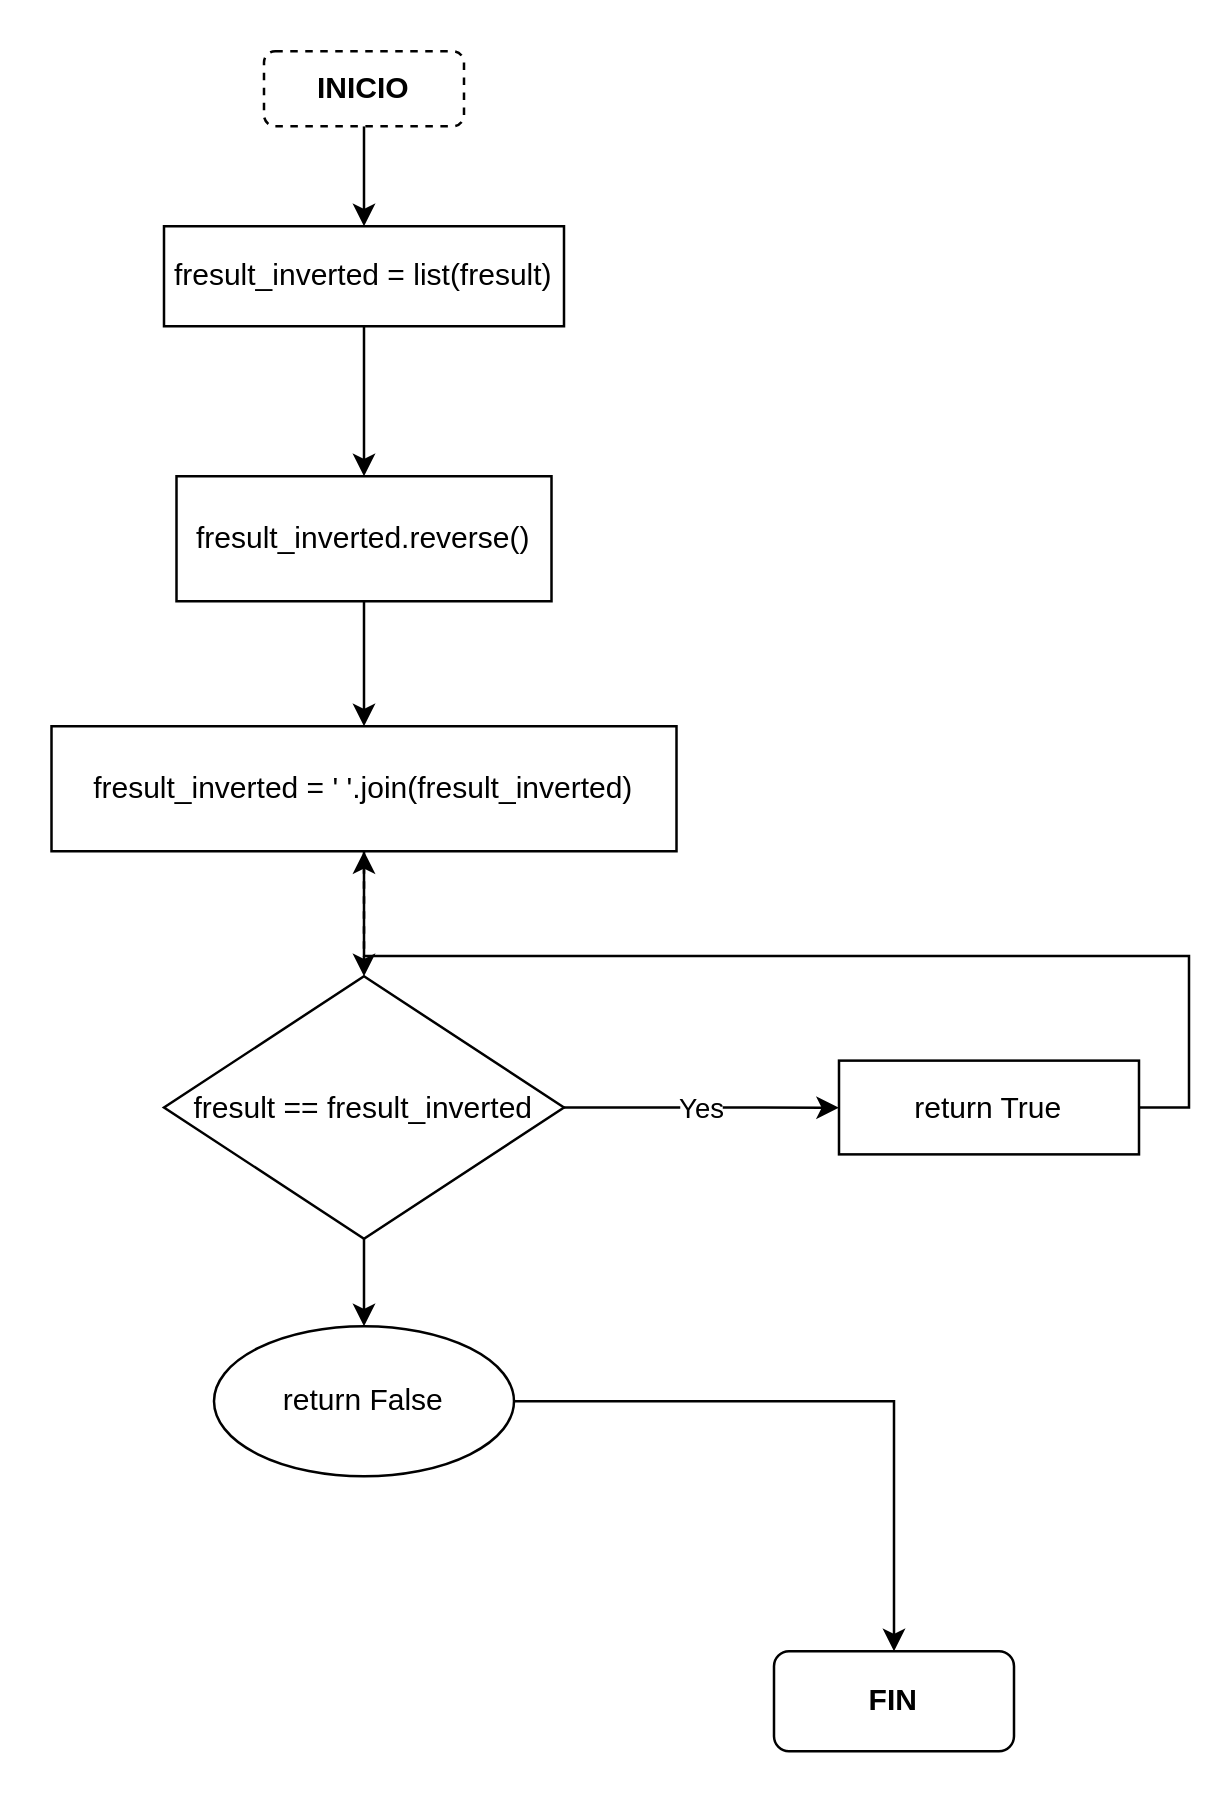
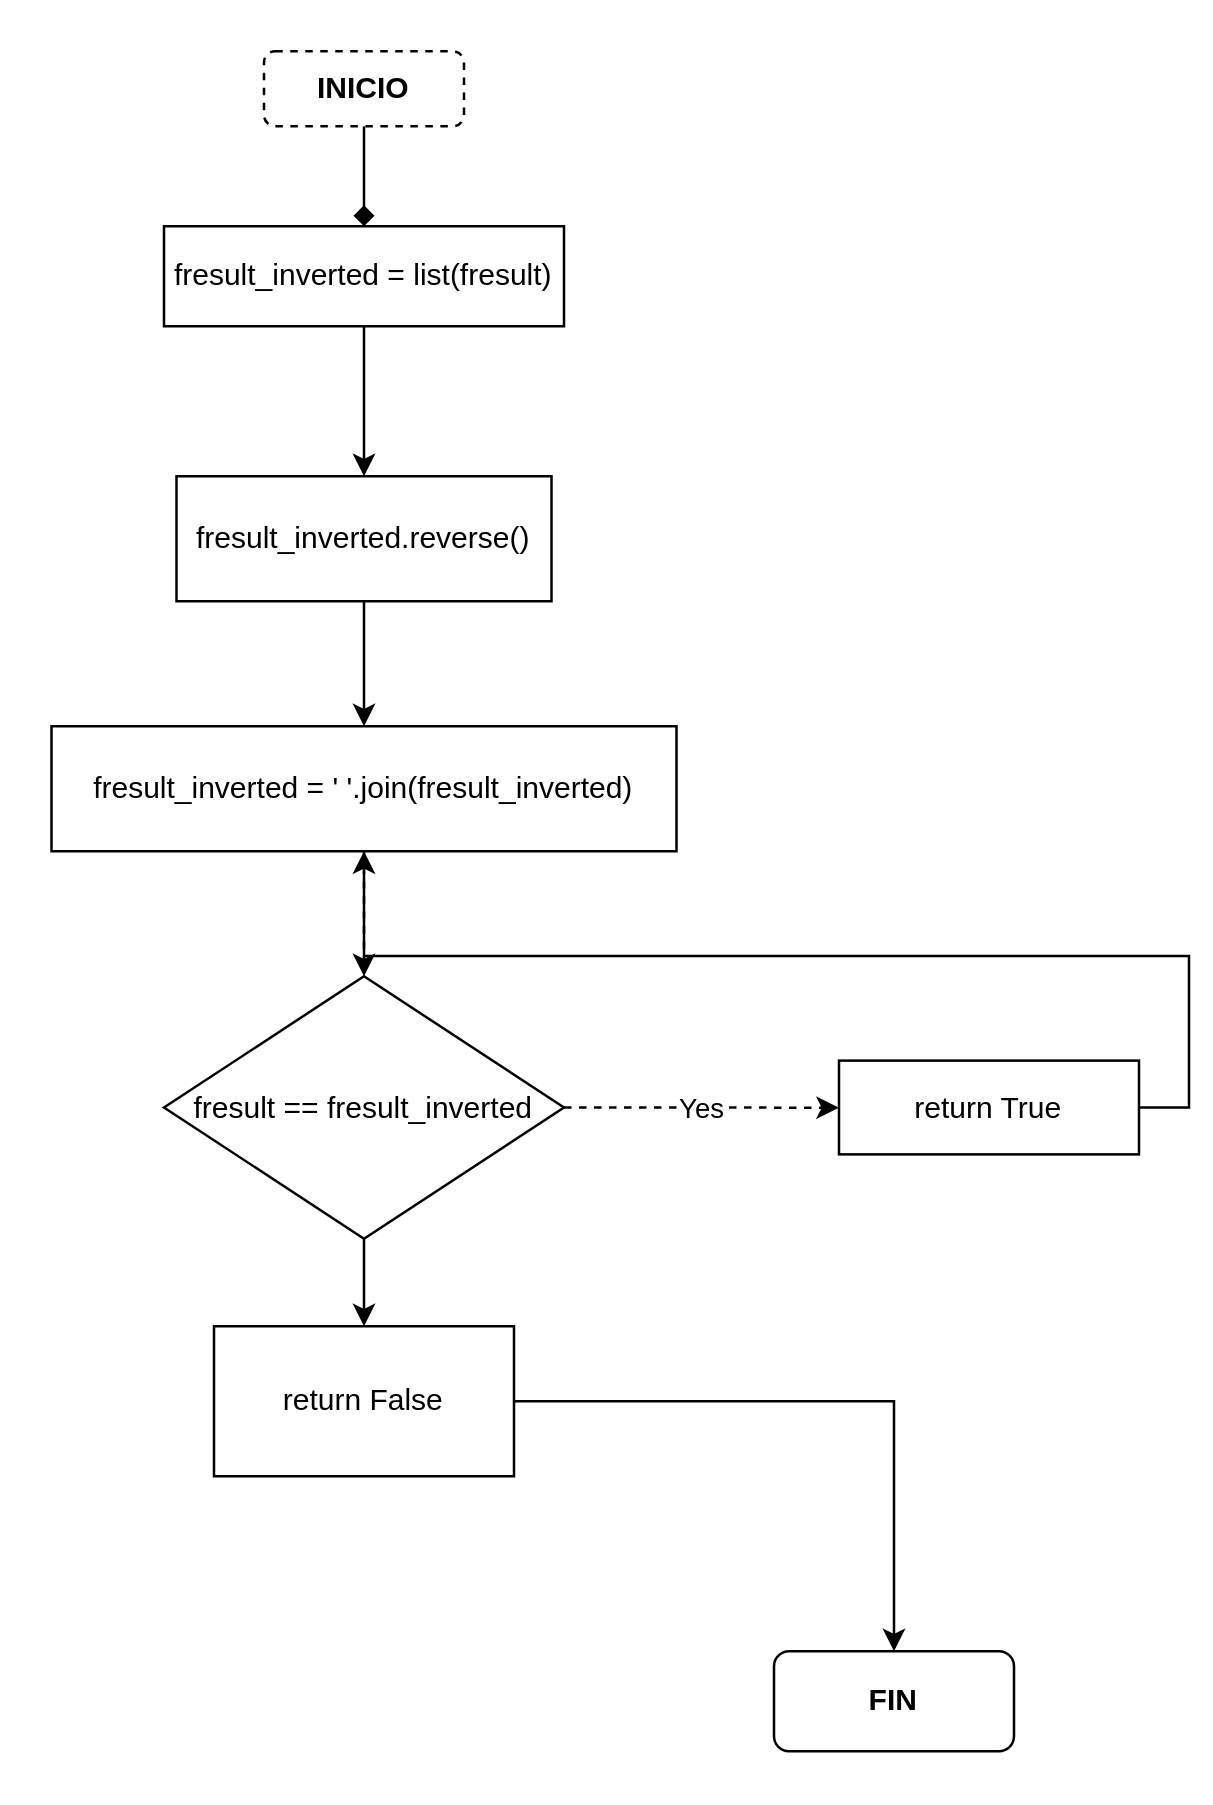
edge "INICIO" -> "fresult_inverted = list(fresult)": arrowhead classic -> diamond
edge "fresult == fresult_inverted" -> "return True": style solid -> dashed
node "return False": shape ellipse -> rectangle
